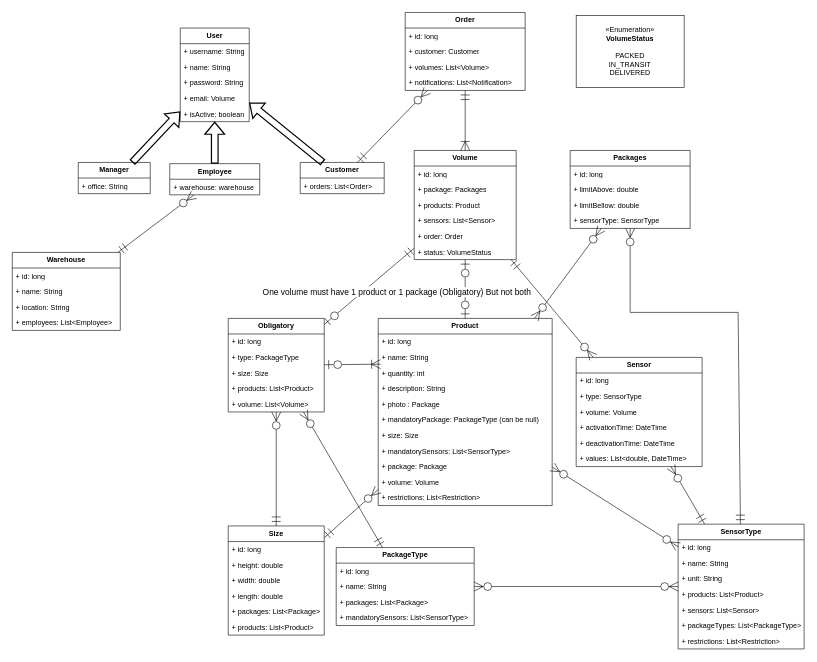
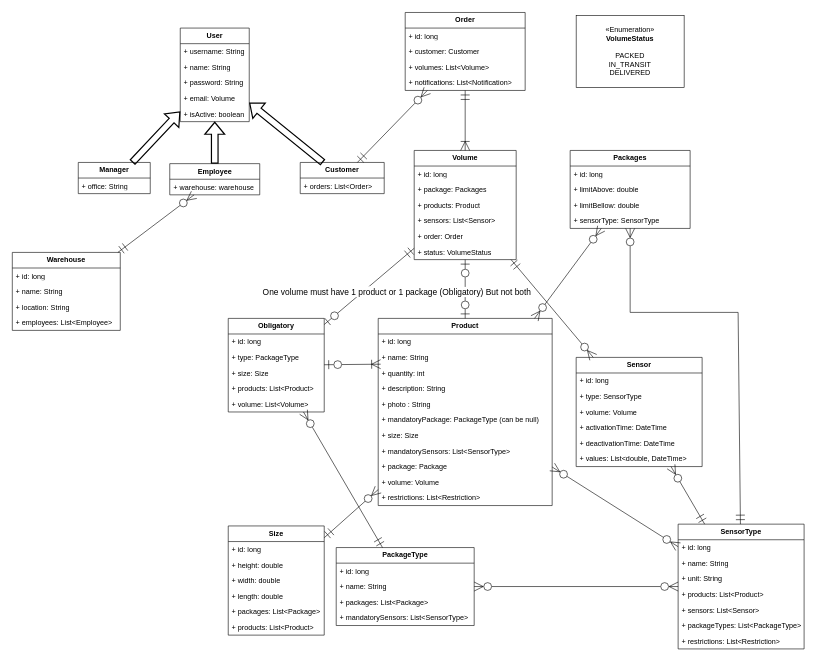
node "+ photo : Package": label "+ photo : Package" -> "+ photo : String"
edge "Obligatory" -- "Size": removed
